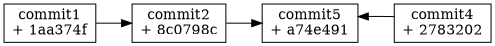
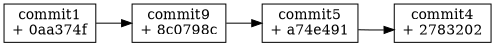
edge "commit4 + 2783202" -> "commit5 + a74e491": reversed
node "commit1 + 1aa374f": label "commit1 + 1aa374f" -> "commit1 + 0aa374f"
node "commit2 + 8c0798c": label "commit2 + 8c0798c" -> "commit9 + 8c0798c"
